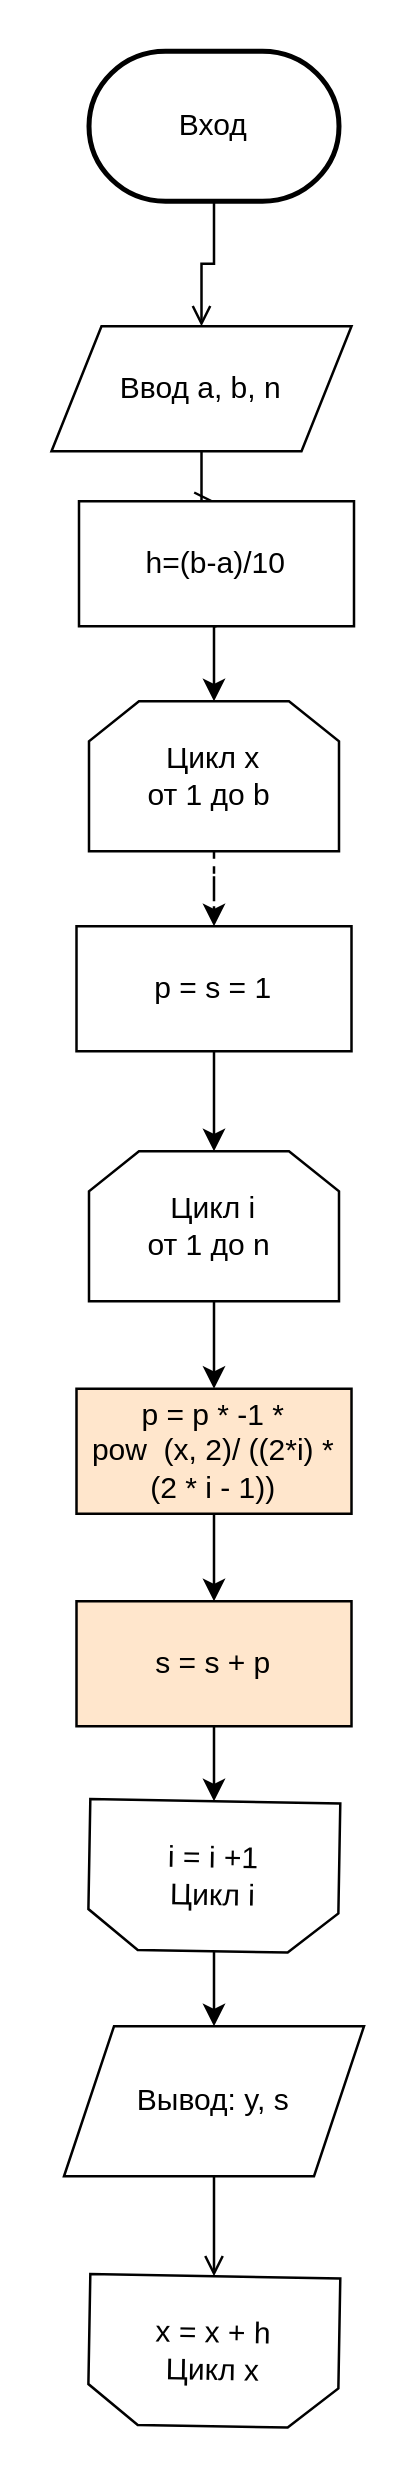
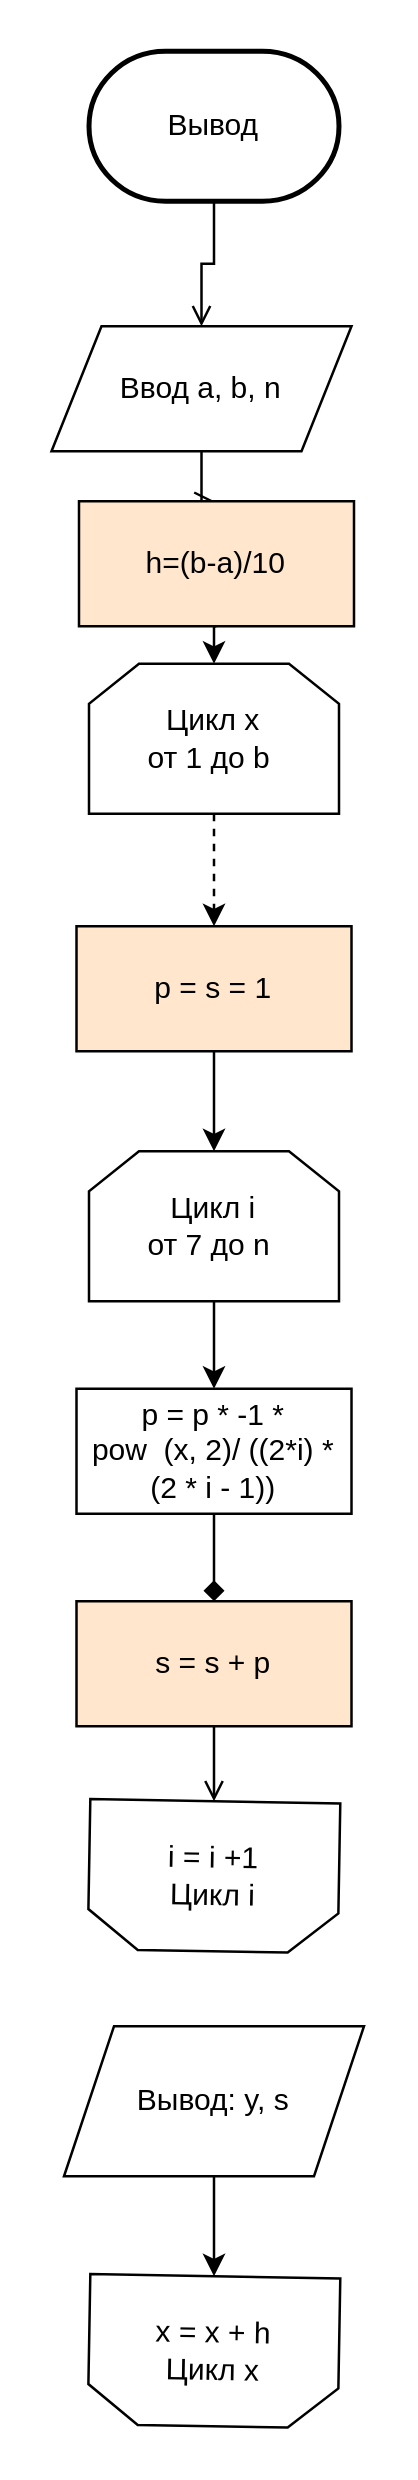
node "Вход": label "Вход" -> "Вывод"
node "h=(b-a)/10": fillcolor #ffffff -> #ffe6cc
node "Цикл x от 1 до b": moved (214, 776) -> (214, 739)
node "p = s = 1": fillcolor #ffffff -> #ffe6cc
node "Цикл i от 1 до n": label "Цикл i от 1 до n" -> "Цикл i от 7 до n"
node "p = p * -1 * pow (x, 2)/ ((2*i) * (2 * i - 1))": fillcolor #ffe6cc -> #ffffff
edge "p = p * -1 * pow (x, 2)/ ((2*i) * (2 * i - 1))" -> "s = s + p": arrowhead classic -> diamond
edge "s = s + p" -> "i = i +1 Цикл i": arrowhead classic -> open
edge "i = i +1 Цикл i" -> "Вывод: y, s": removed
edge "Вывод: y, s" -> "x = x + h Цикл x": arrowhead open -> classic
